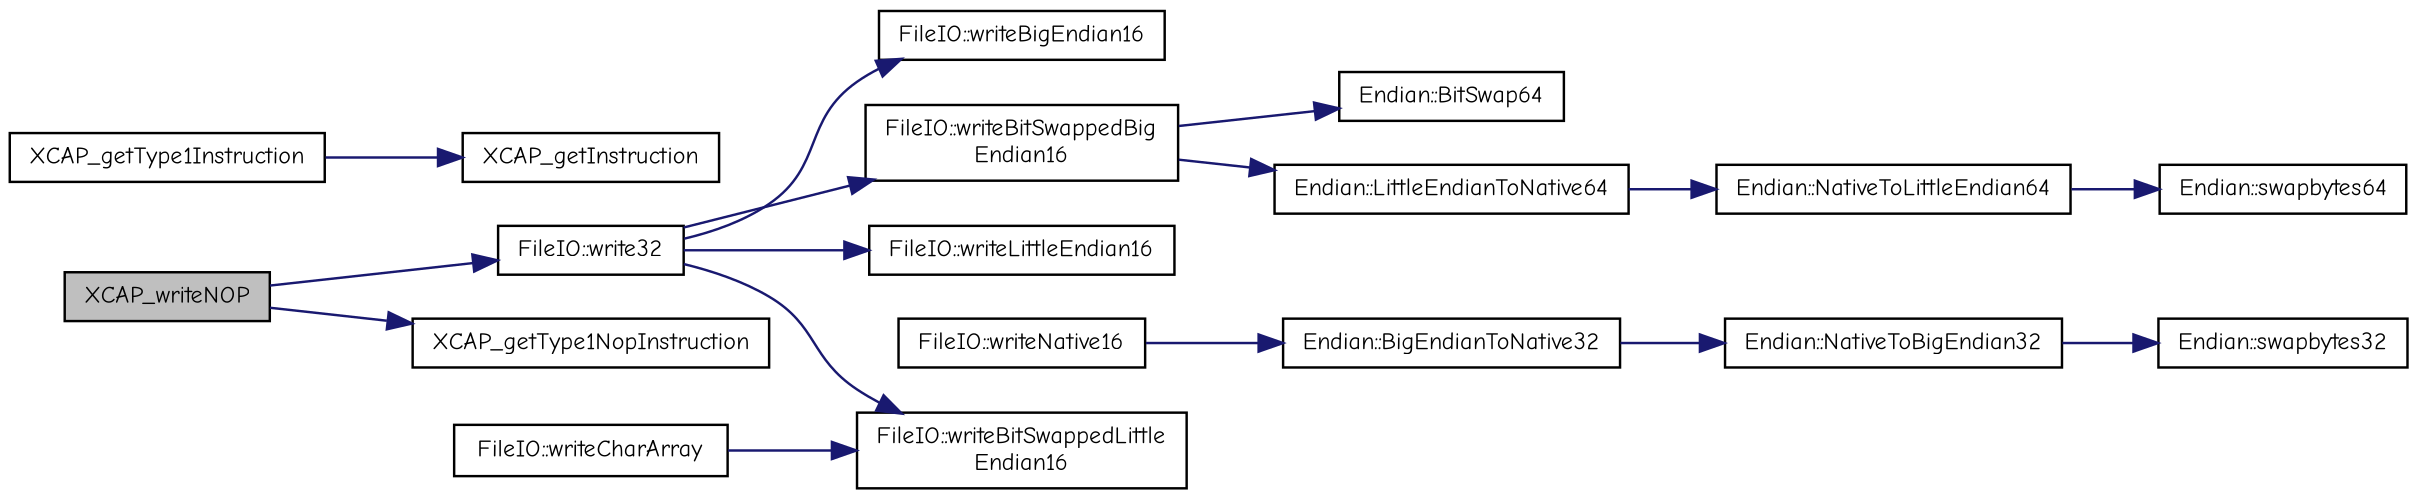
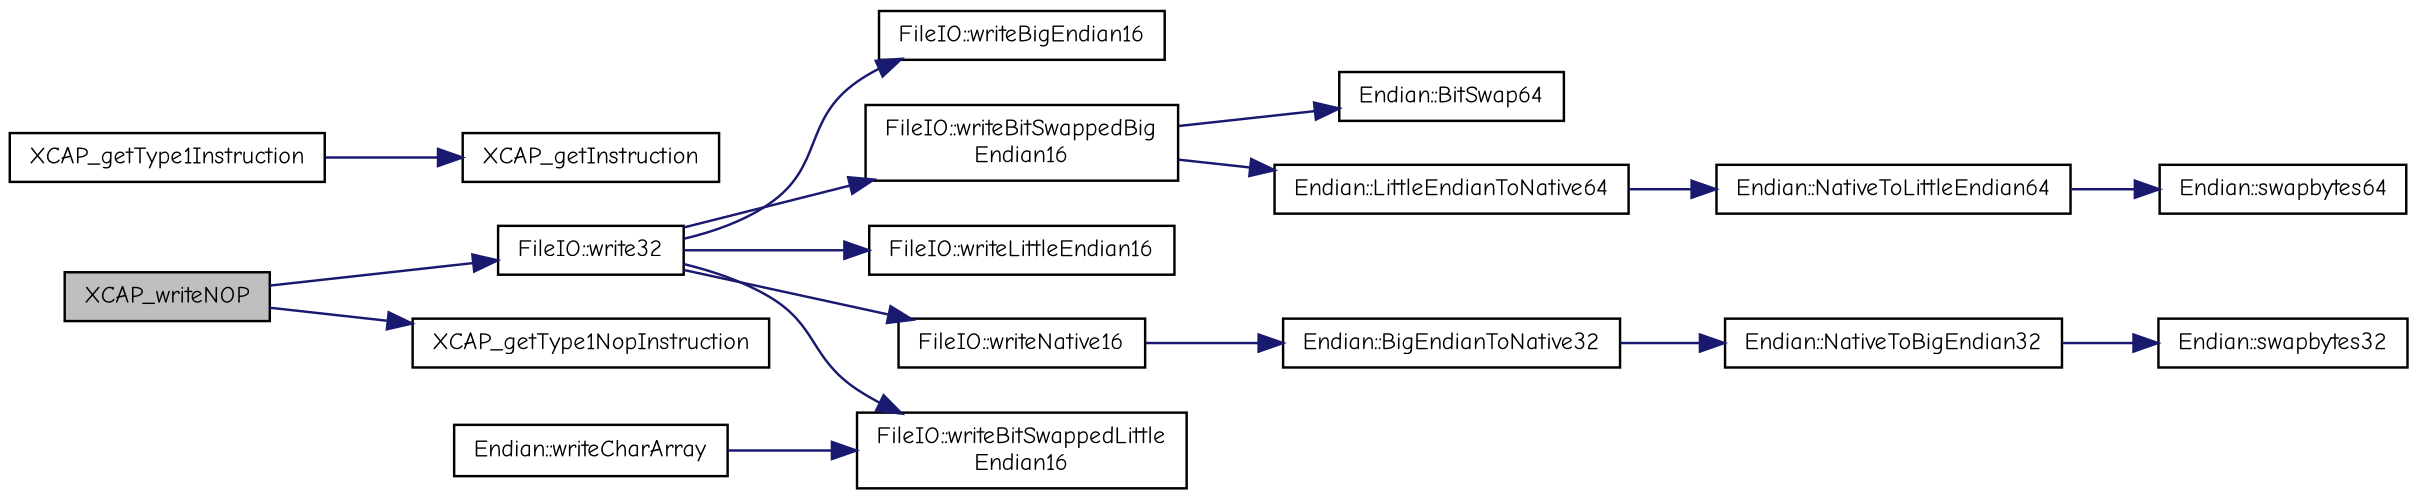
edge "FileIO::write32" -> "FileIO::writeNative16": added
node "FileIO::writeCharArray": label "FileIO::writeCharArray" -> "Endian::writeCharArray"
